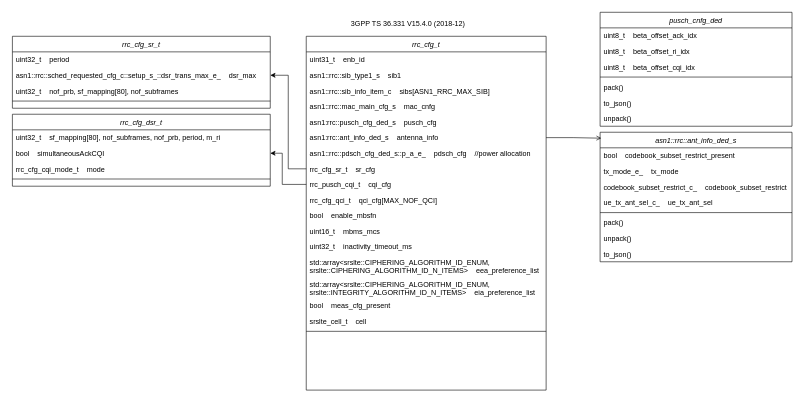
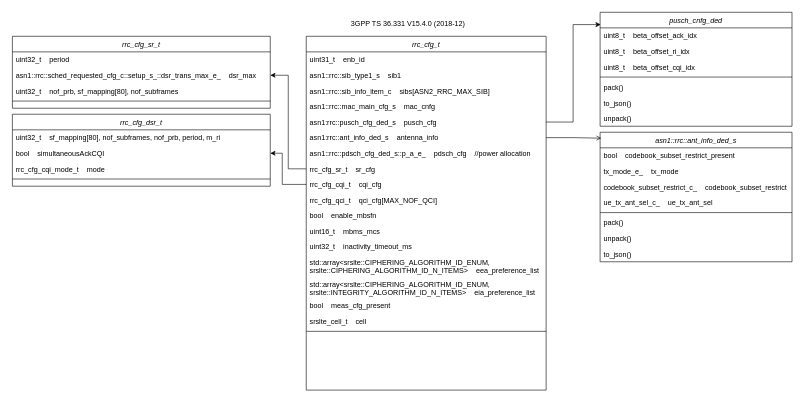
edge "asn1:rrc::pusch_cfg_ded_s pusch_cfg" -> "pusch_cnfg_ded": added
node "asn1::rrc::sib_info_item_c sibs[ASN1_RRC_MAX_SIB]": label "asn1::rrc::sib_info_item_c sibs[ASN1_RRC_MAX_SIB]" -> "asn1::rrc::sib_info_item_c sibs[ASN2_RRC_MAX_SIB]"
node "rrc_pusch_cqi_t cqi_cfg": label "rrc_pusch_cqi_t cqi_cfg" -> "rrc_cfg_cqi_t cqi_cfg"
